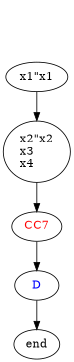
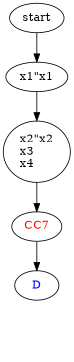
node "start": added
node "end": removed
